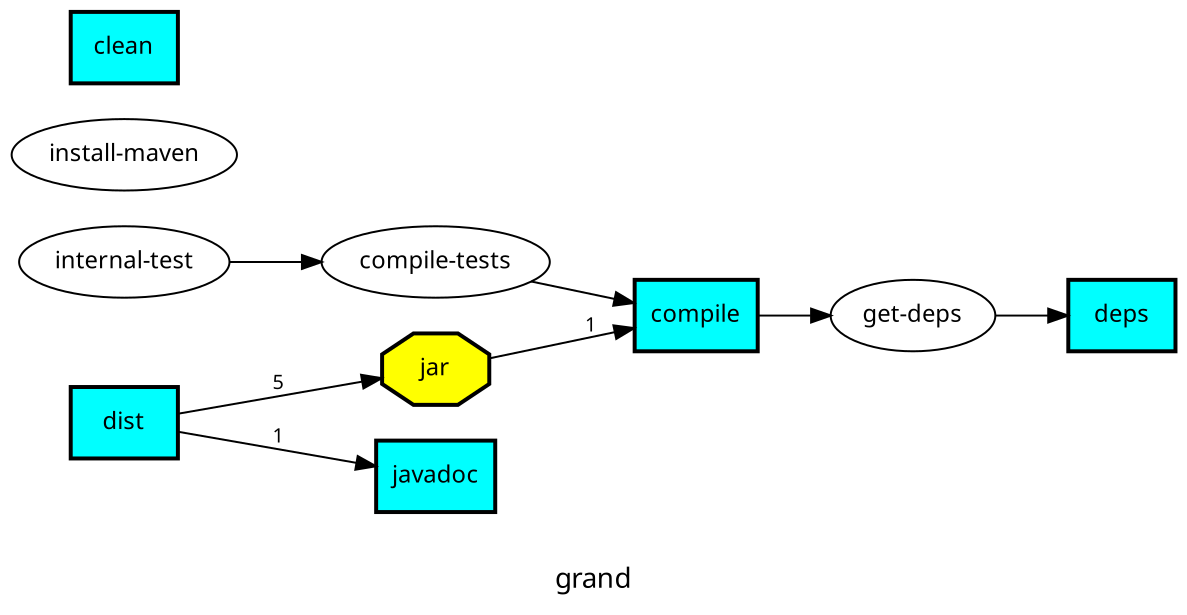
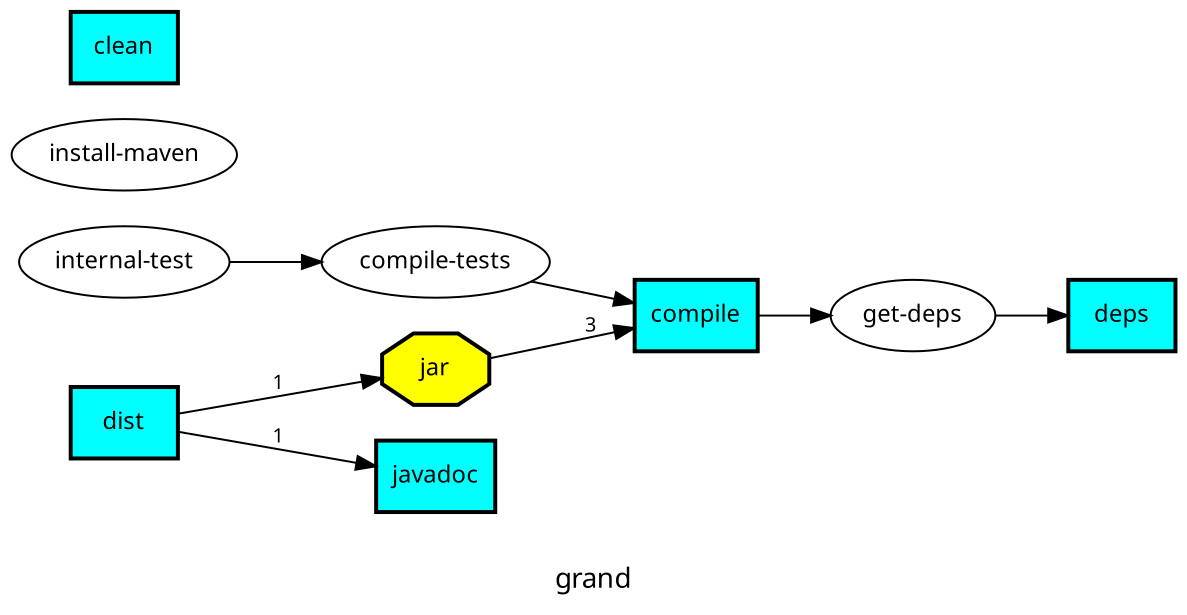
edge "jar" -> "compile": label "1" -> "3"
edge "dist" -> "jar": label "5" -> "1"
